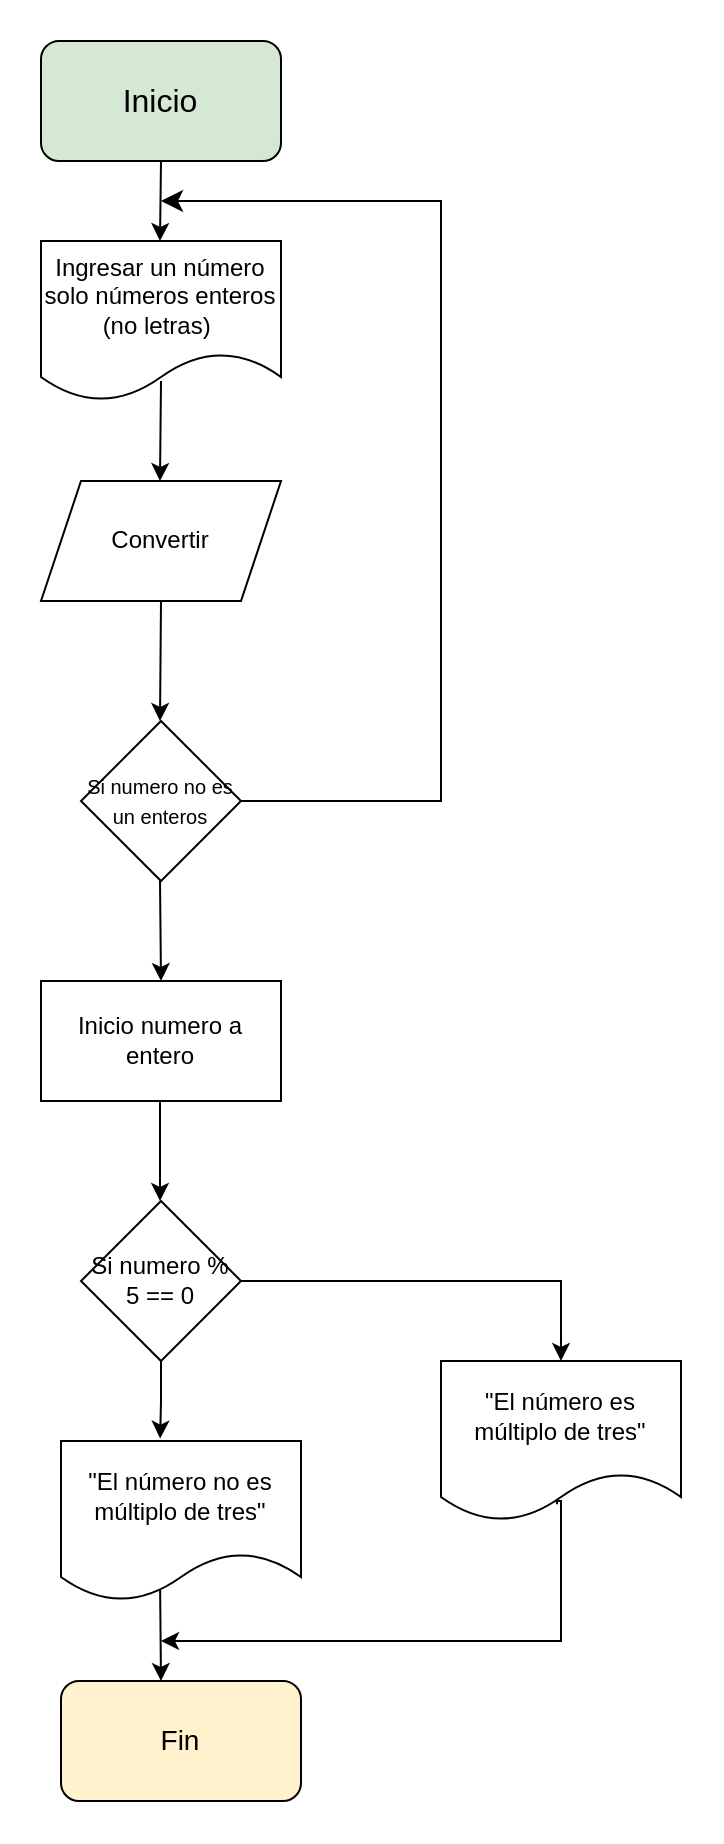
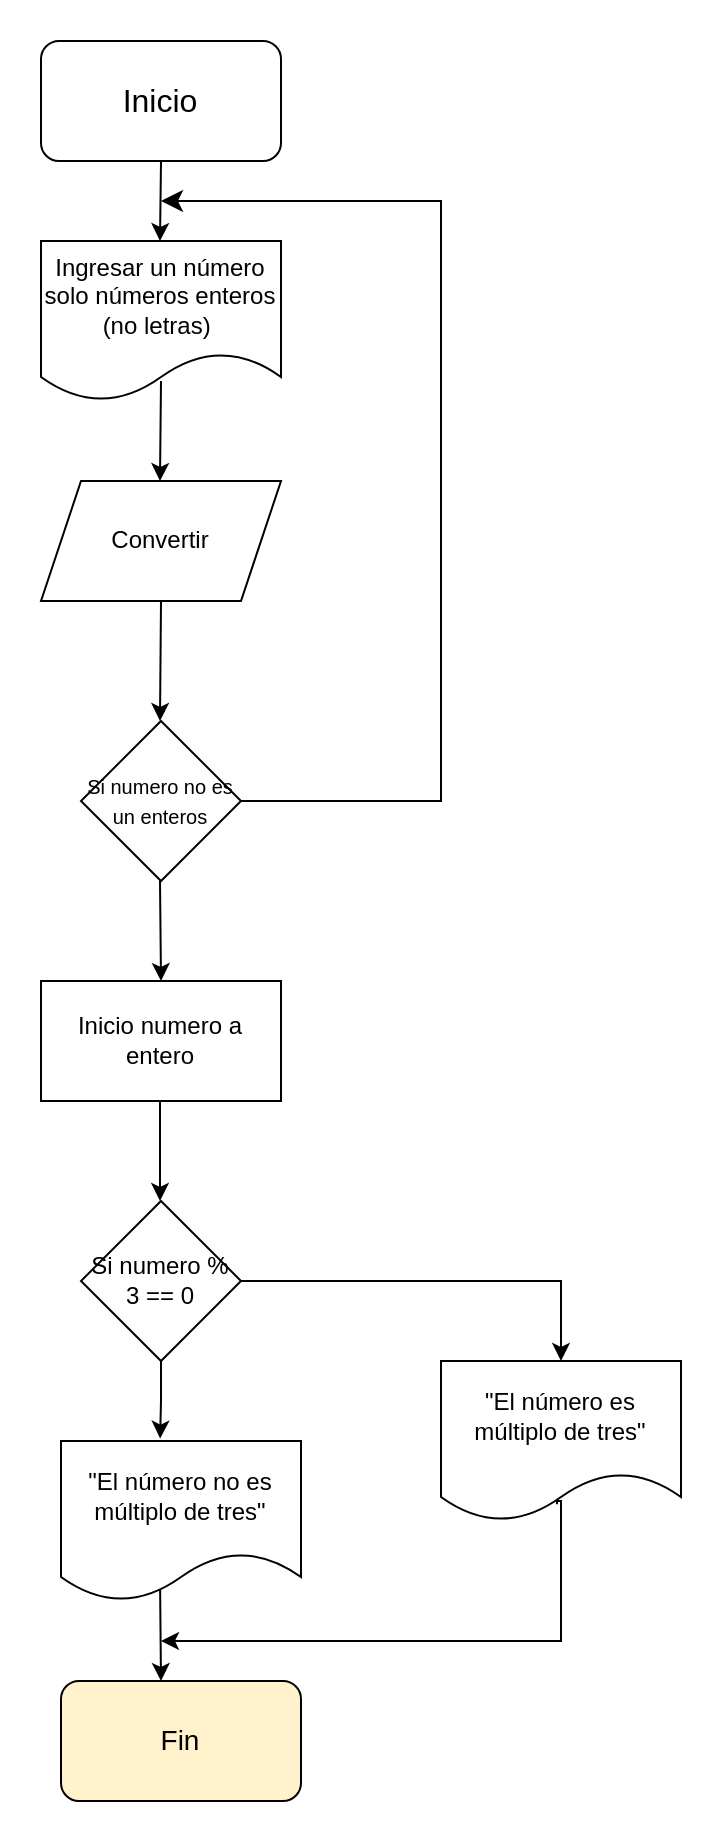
node "Inicio": fillcolor #d5e8d4 -> #ffffff
node "Si numero % 5 == 0": label "Si numero % 5 == 0" -> "Si numero % 3 == 0"
